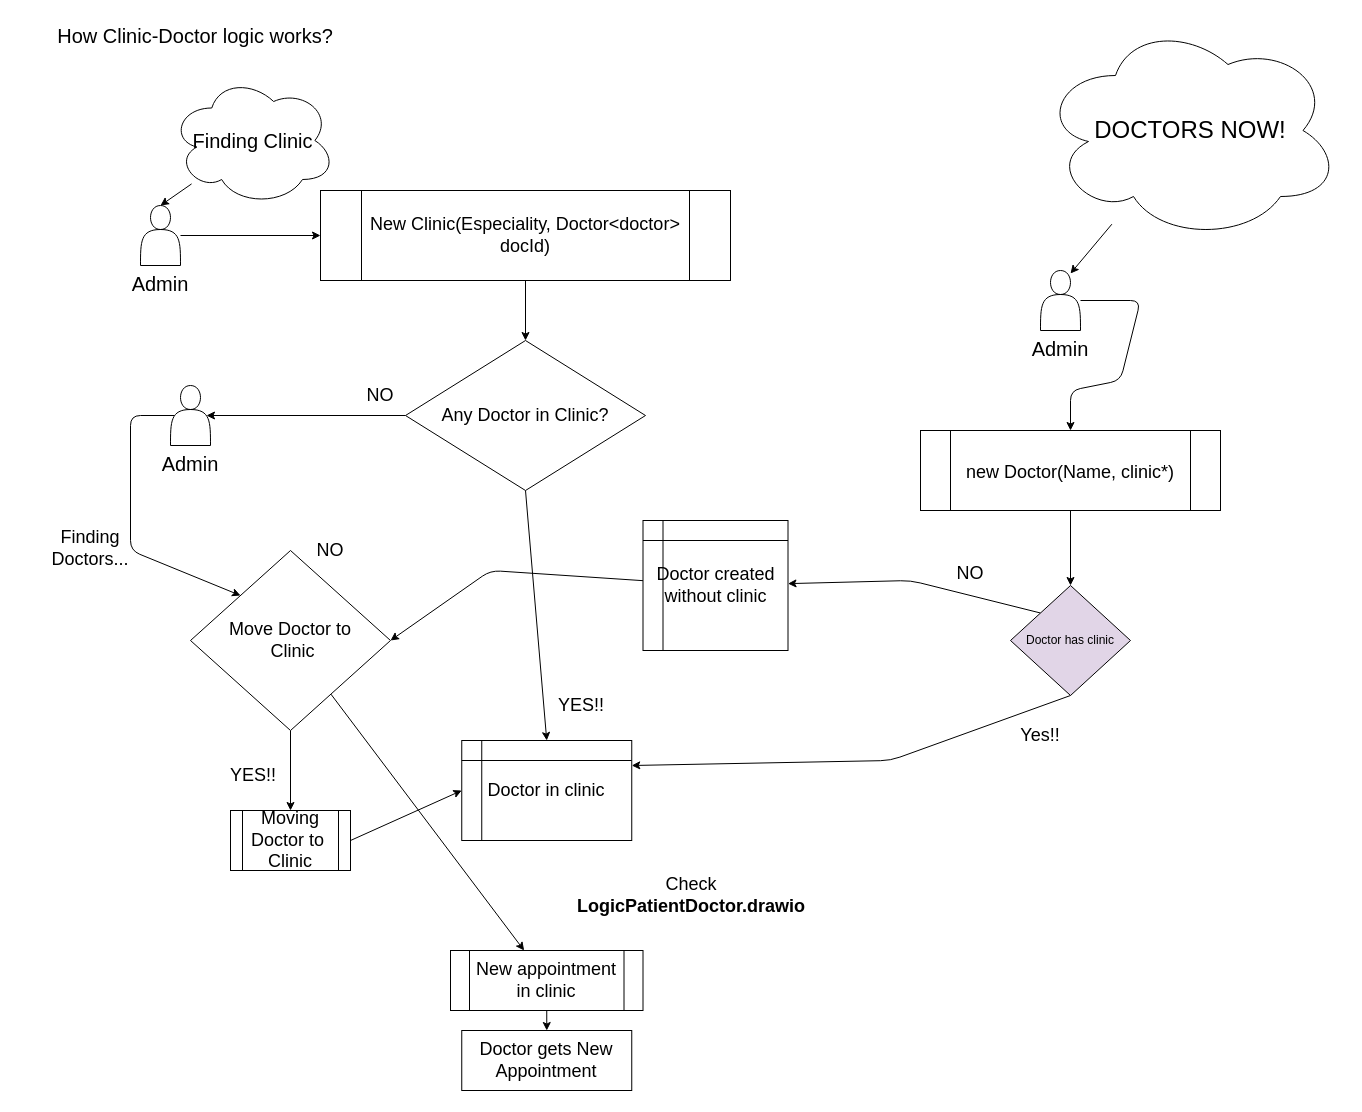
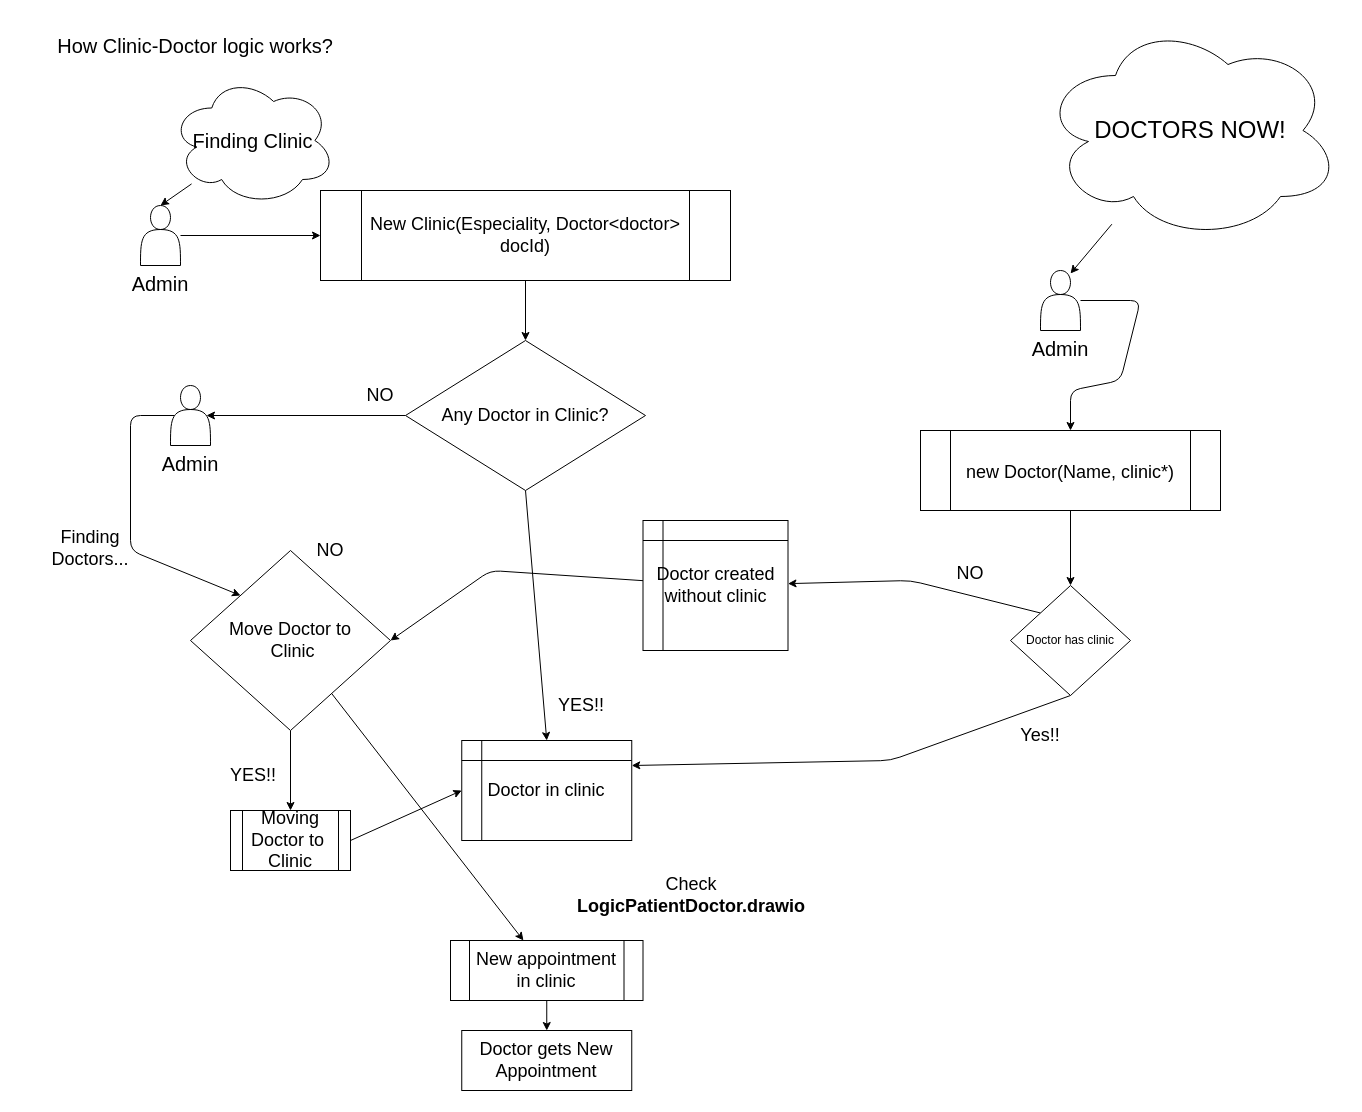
node "How Clinic-Doctor logic works?": moved (196, 36) -> (196, 46)
node "Doctor has clinic": fillcolor #e1d5e7 -> #ffffff
node "New appointment in clinic": moved (547, 981) -> (547, 971)
